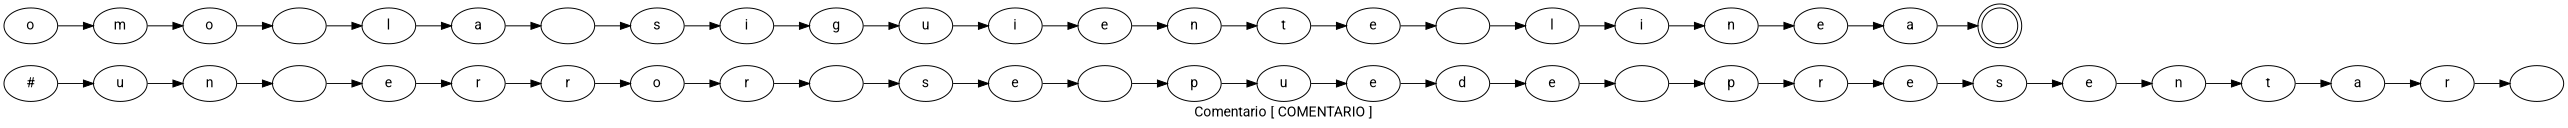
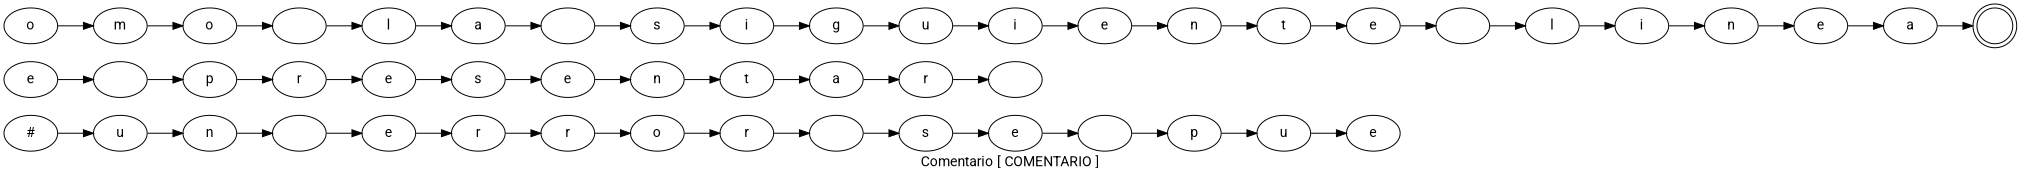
node "d": removed
